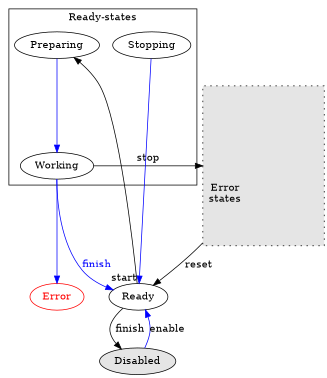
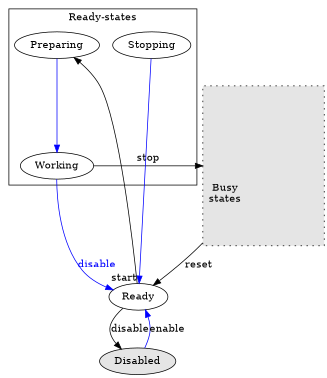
node "Error states": label "Error states" -> "Busy states"
edge "Working" -> "Ready": label "finish" -> "disable"
node "Error": removed
edge "Ready" -> "Disabled": label "finish" -> "disable"
